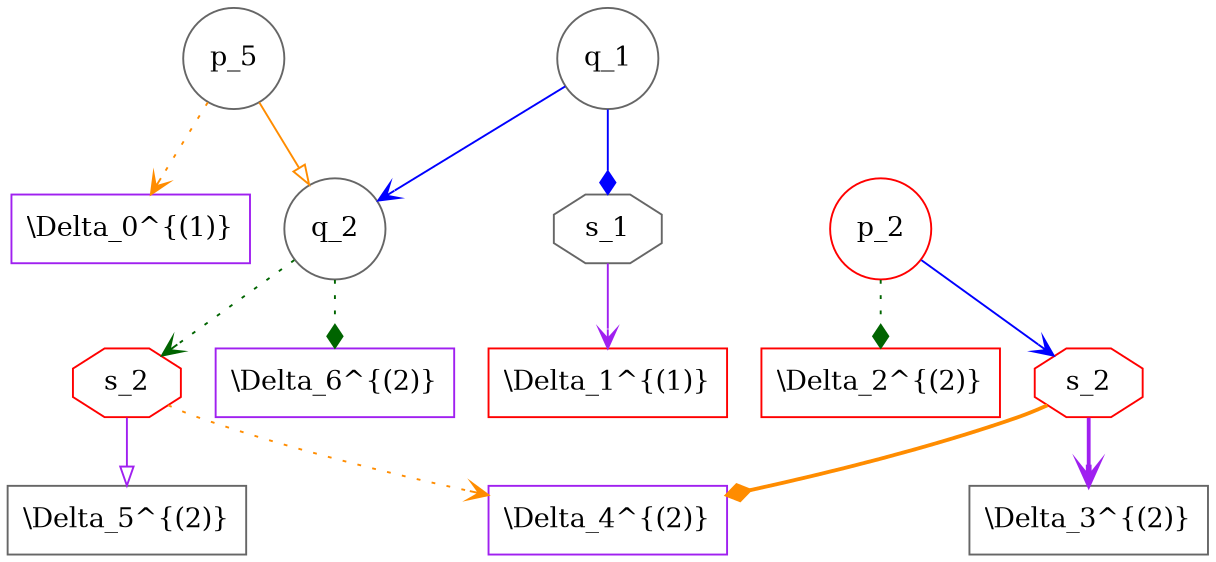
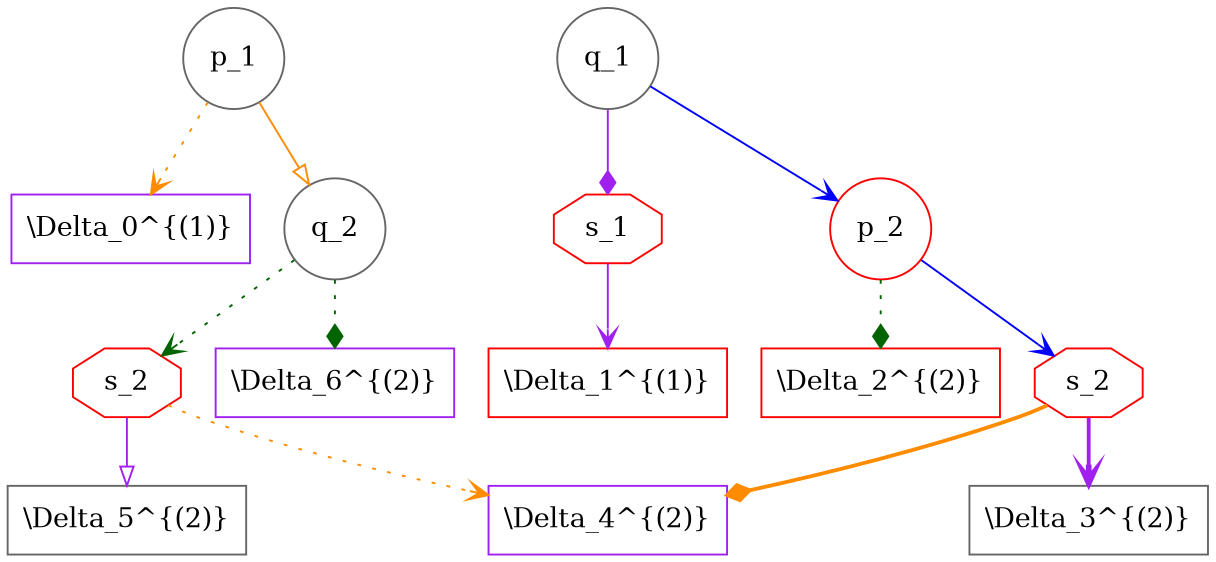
node "p_5": label "p_5" -> "p_1"
edge "q_1" -> "q_2": now "q_1" -> "p_2"
edge "q_1" -> "s_1": color blue -> purple
node "s_1": color gray40 -> red
